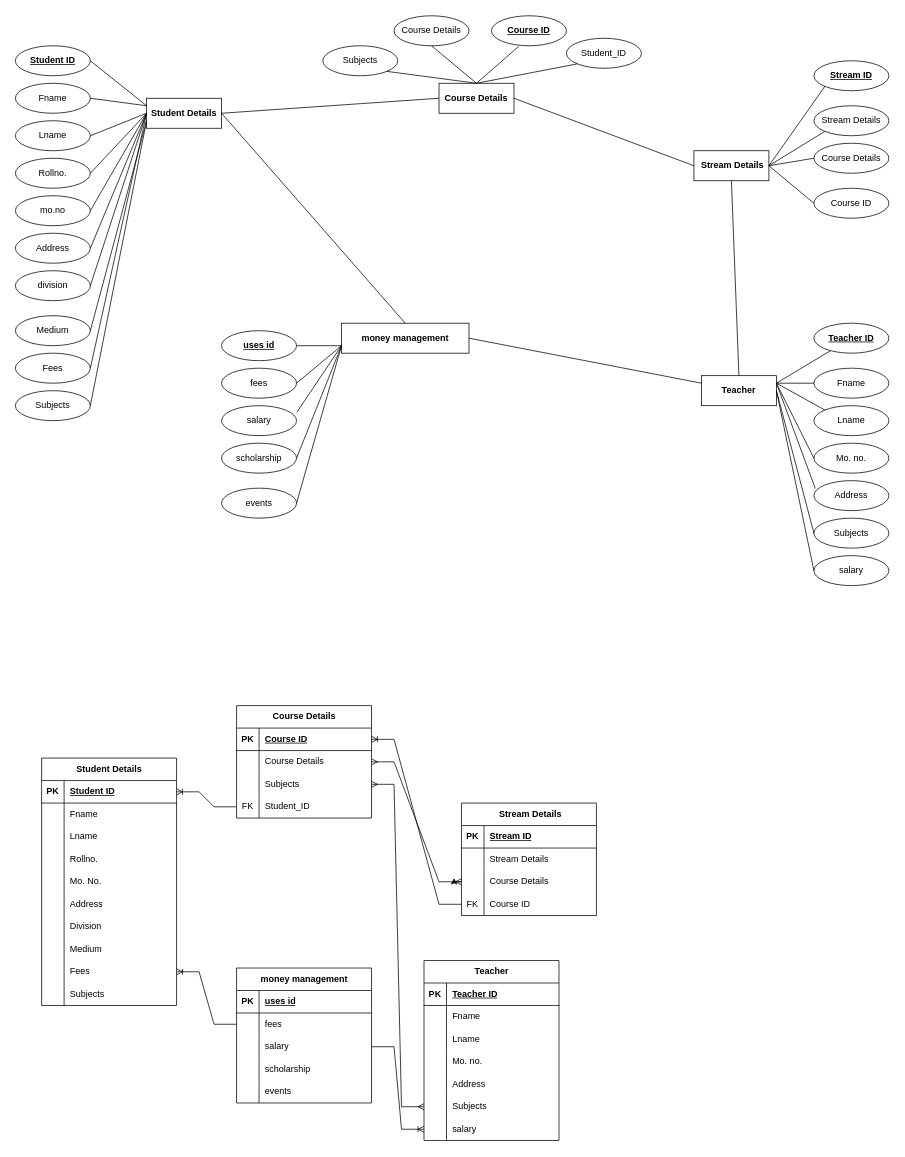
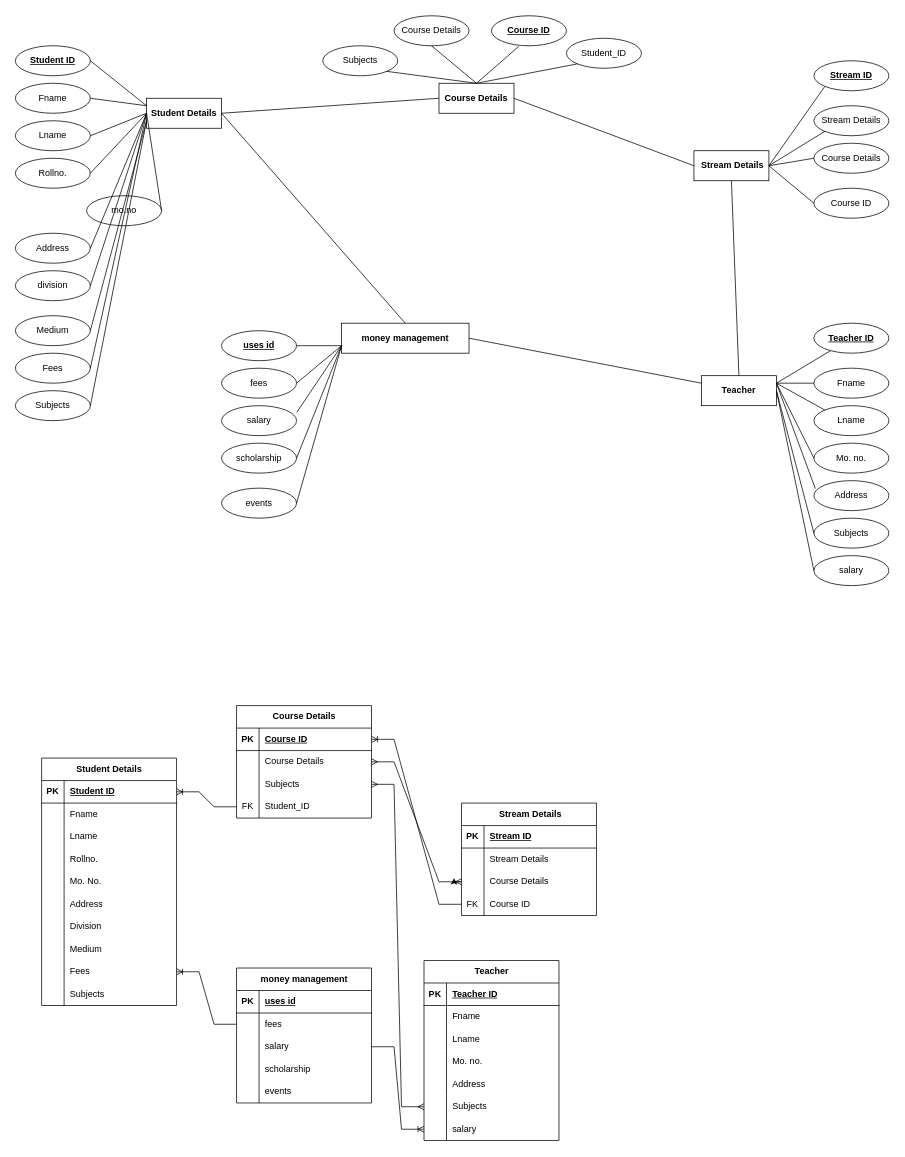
node "mo.no": moved (53, 210) -> (124, 210)
